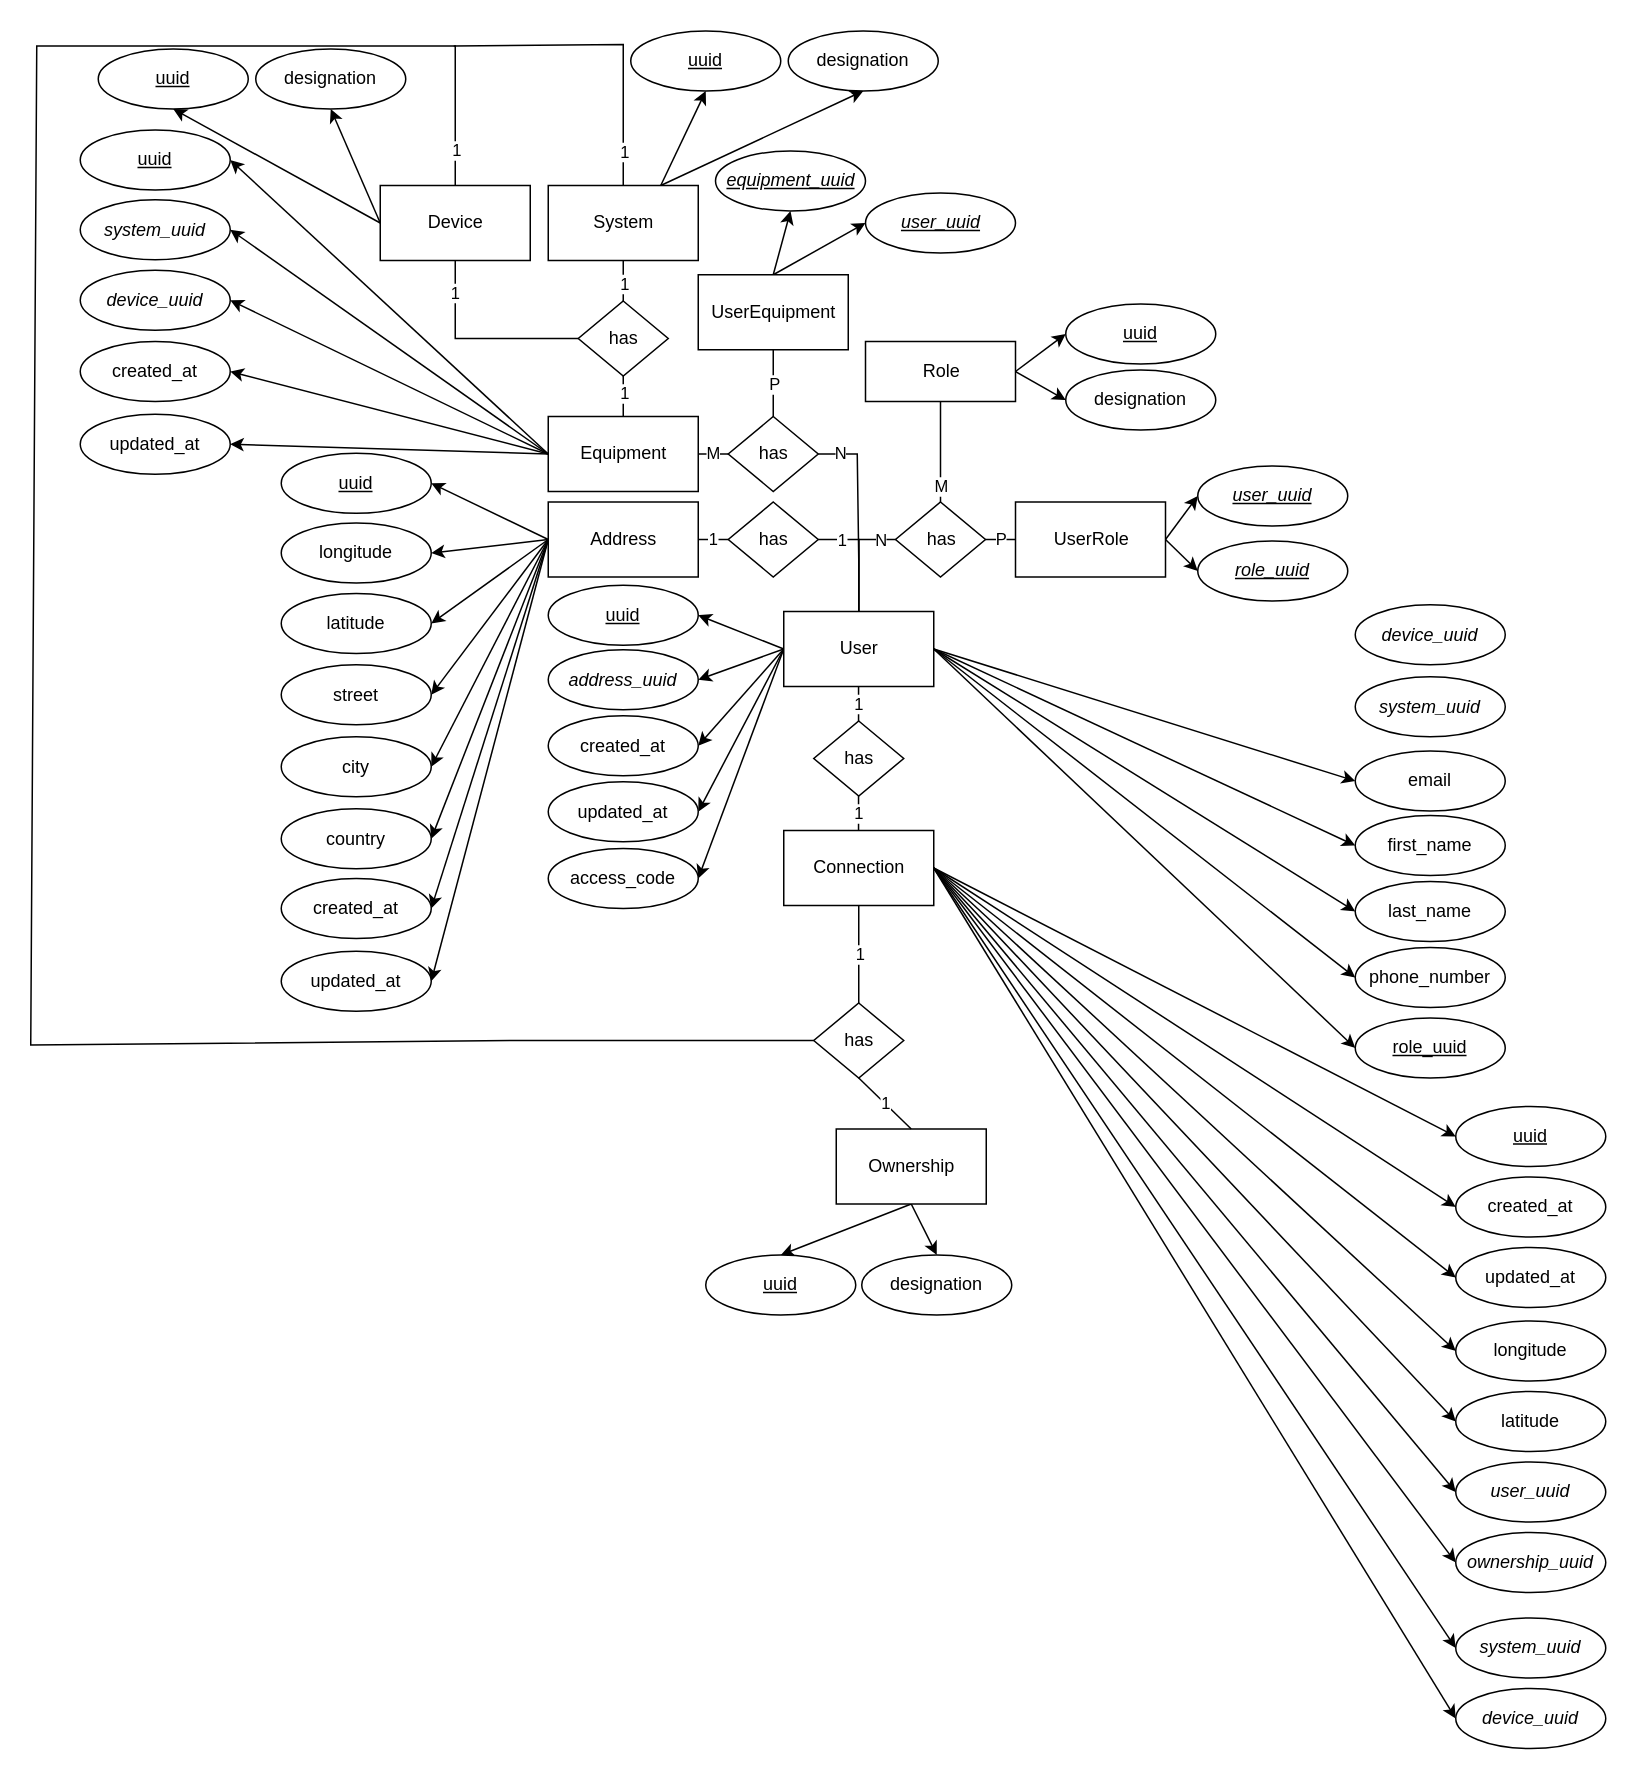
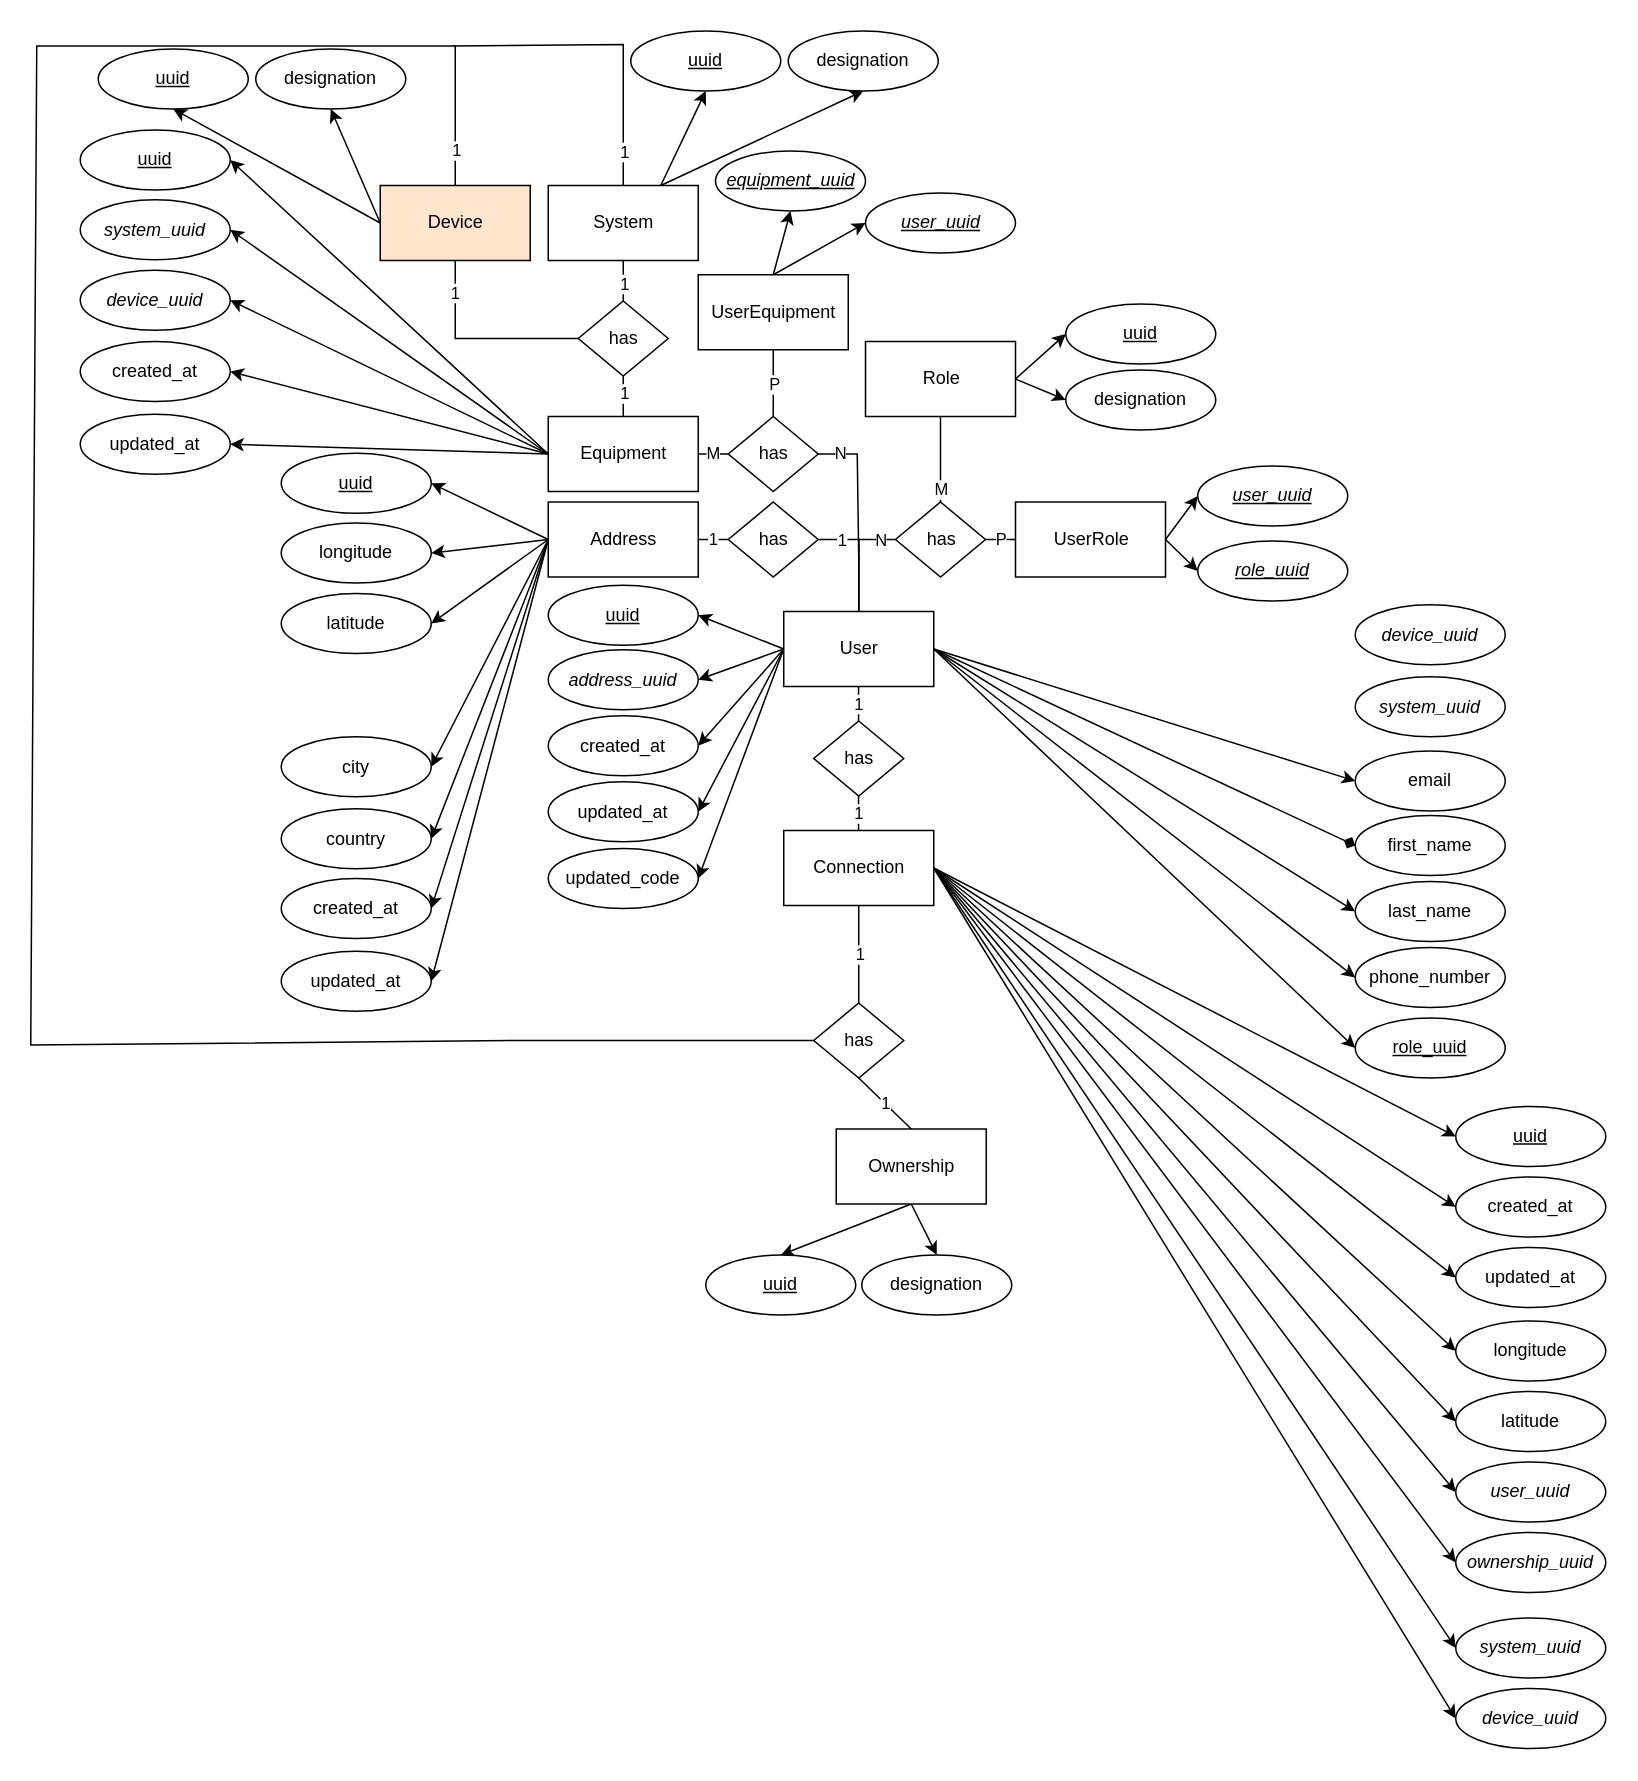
node "Device": fillcolor #ffffff -> #ffe6cc
node "Role": size 150x60 -> 150x75
edge "Address" -> "street": removed
node "street": removed
edge "User" -> "first_name": arrowhead classic -> diamond
node "access_code": label "access_code" -> "updated_code"
